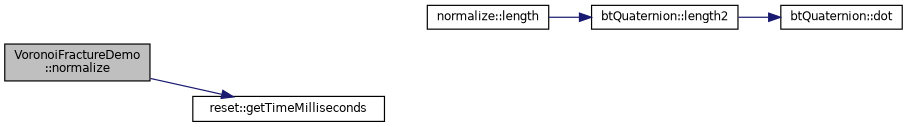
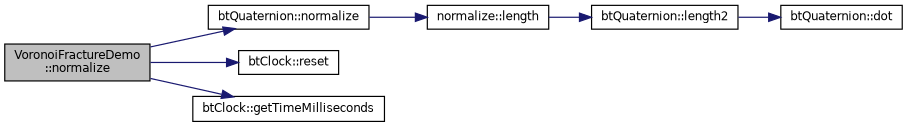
node "btQuaternion::normalize": added
node "btClock::reset": added
node "reset::getTimeMilliseconds": label "reset::getTimeMilliseconds" -> "btClock::getTimeMilliseconds"
